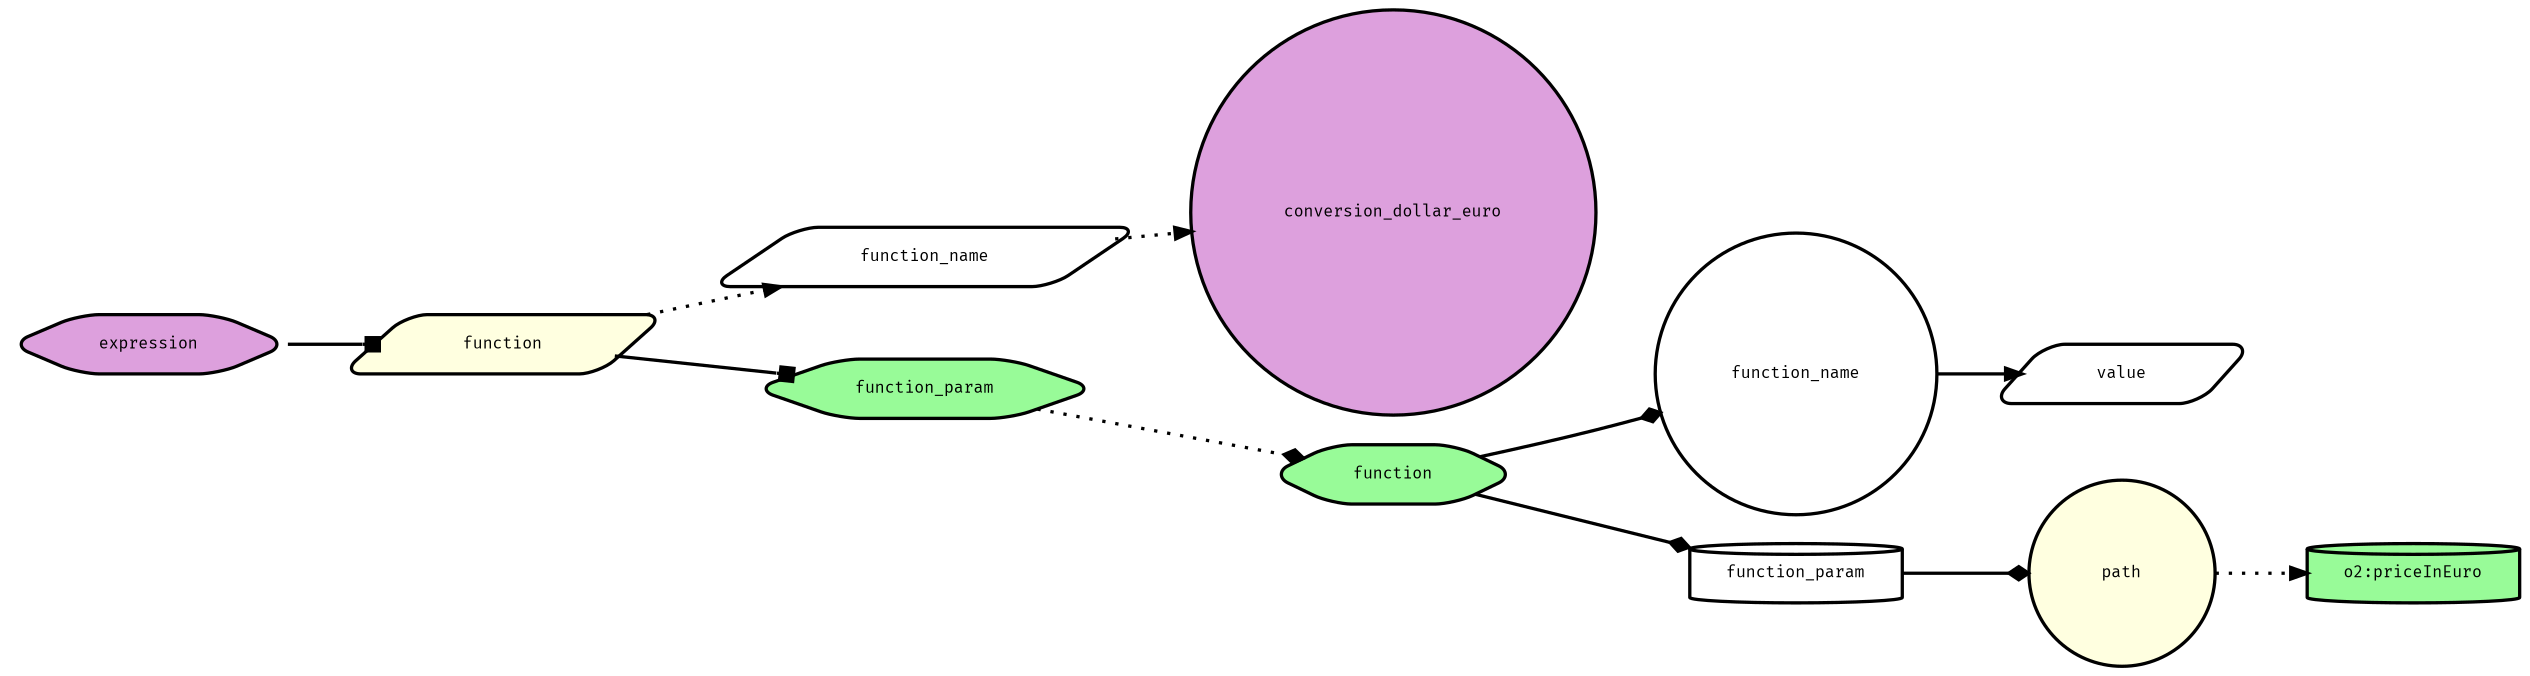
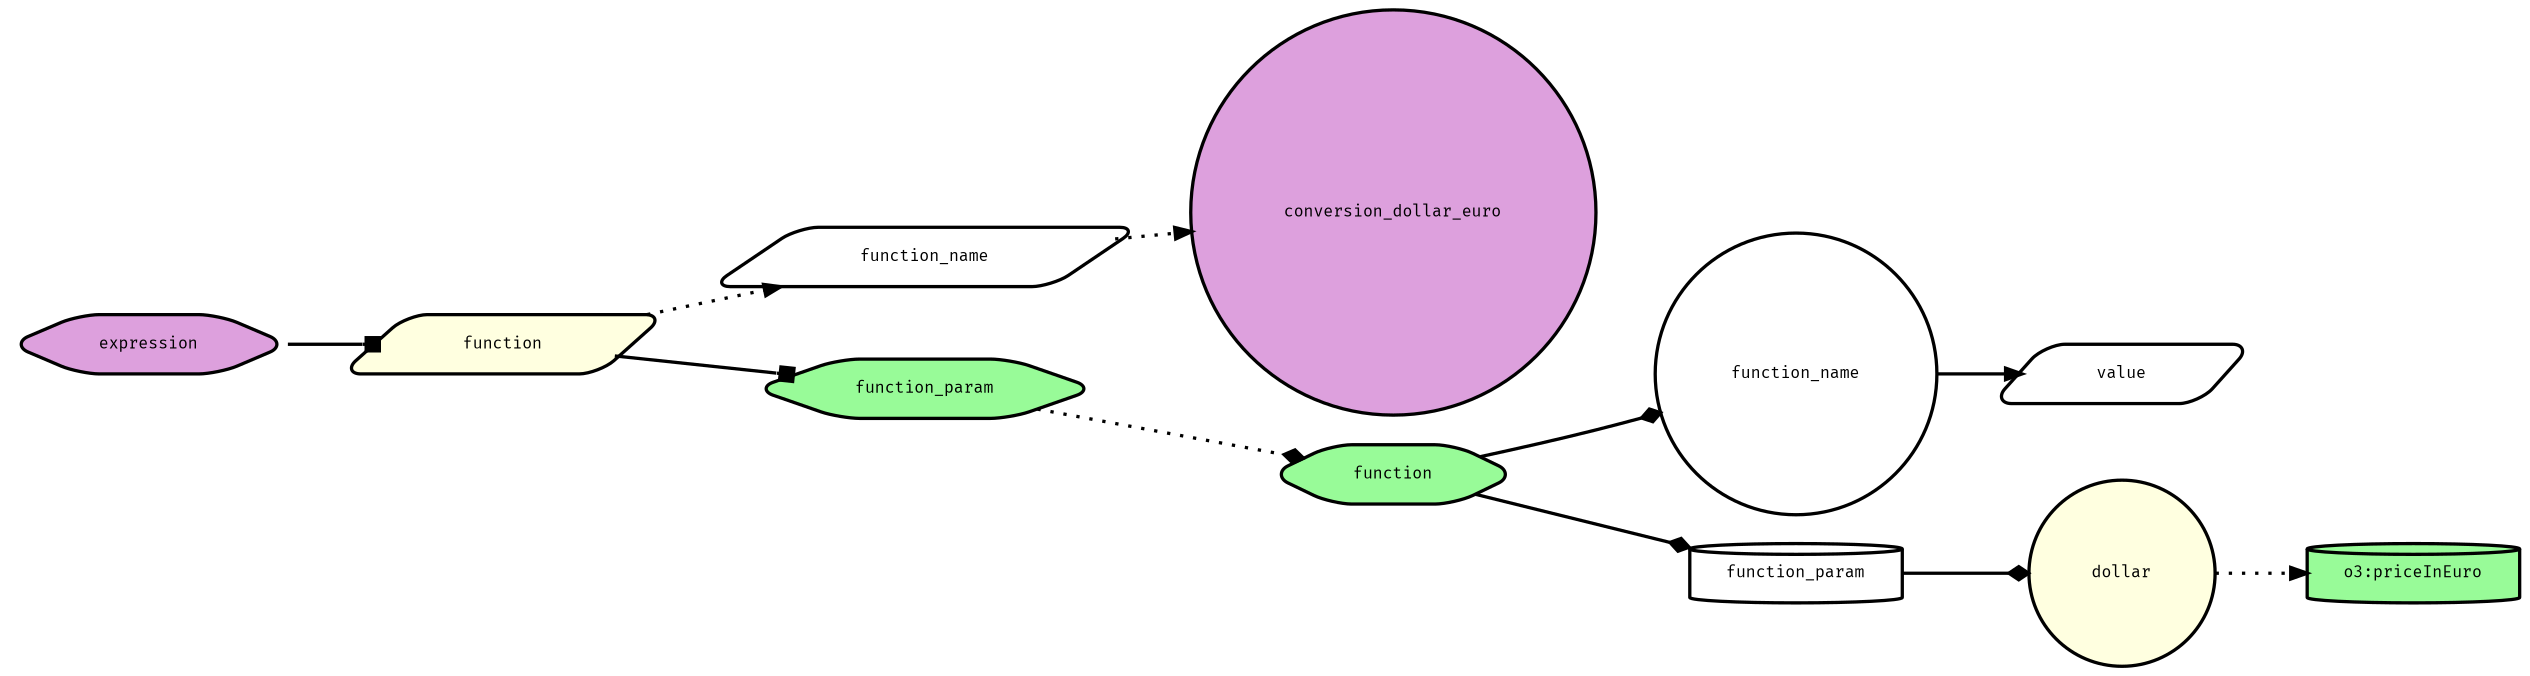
node "path": label "path" -> "dollar"
node "o2:priceInEuro": label "o2:priceInEuro" -> "o3:priceInEuro"
